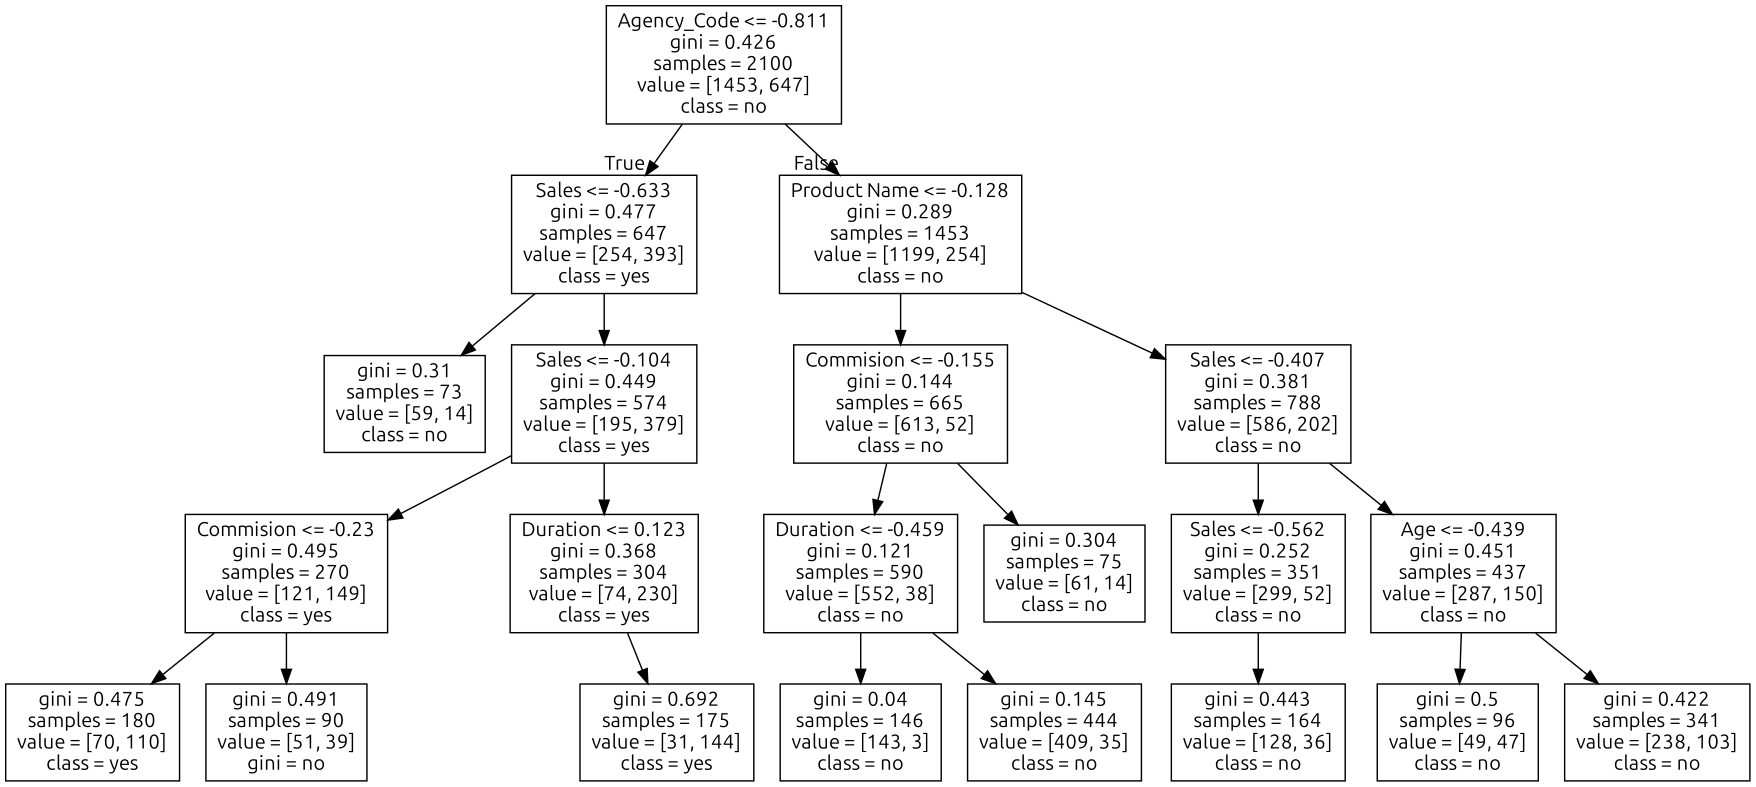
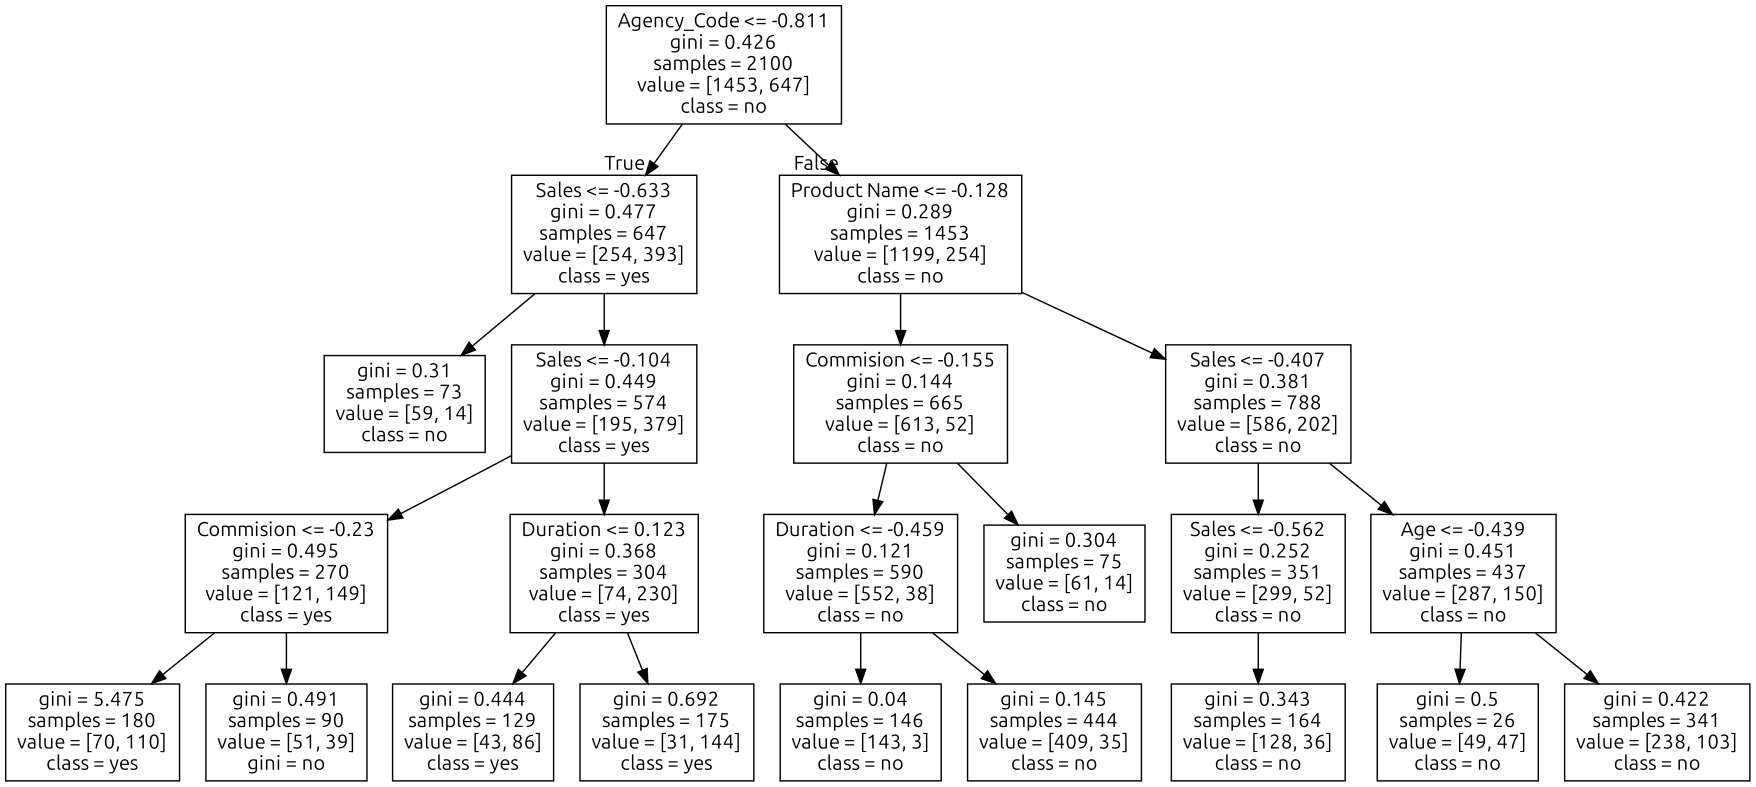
node "gini = 0.475 samples = 180 value = [70, 110] class = yes": label "gini = 0.475 samples = 180 value = [70, 110] class = yes" -> "gini = 5.475 samples = 180 value = [70, 110] class = yes"
node "gini = 0.444 samples = 129 value = [43, 86] class = yes": added
node "gini = 0.443 samples = 164 value = [128, 36] class = no": label "gini = 0.443 samples = 164 value = [128, 36] class = no" -> "gini = 0.343 samples = 164 value = [128, 36] class = no"
node "gini = 0.5 samples = 96 value = [49, 47] class = no": label "gini = 0.5 samples = 96 value = [49, 47] class = no" -> "gini = 0.5 samples = 26 value = [49, 47] class = no"
